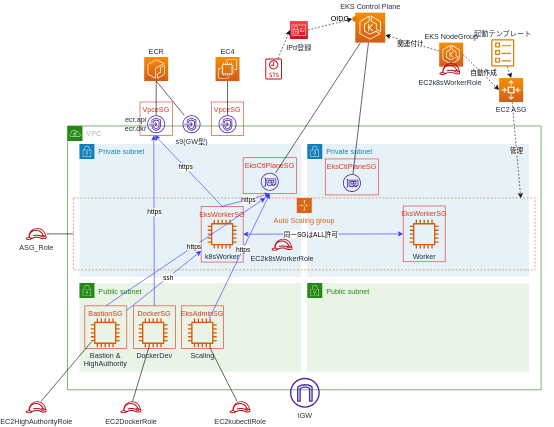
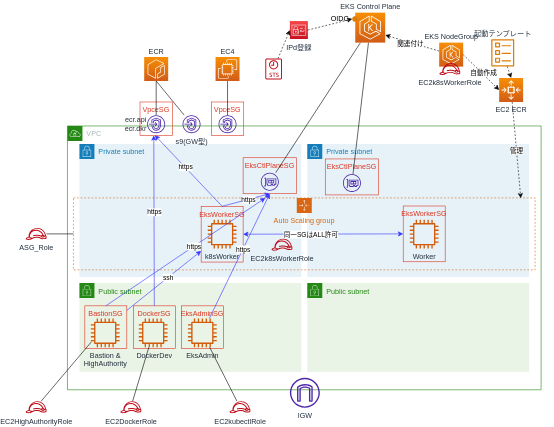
node "EC2 ASG": label "EC2 ASG" -> "EC2 ECR"
node "Scaling": label "Scaling" -> "EksAdmin"
